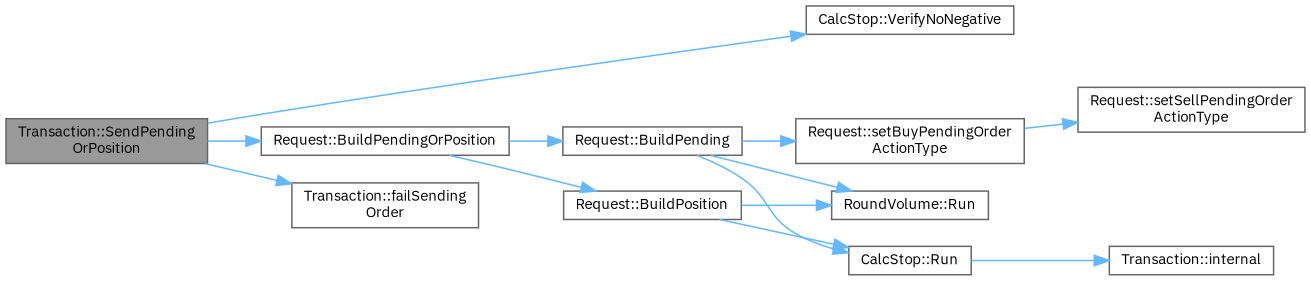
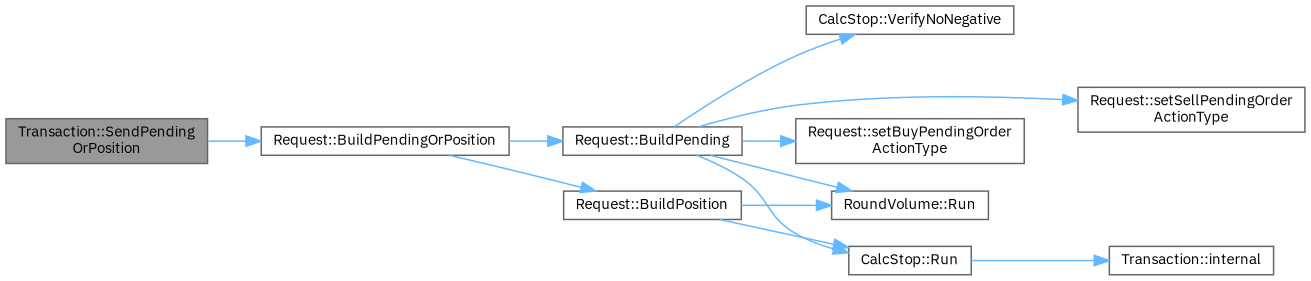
edge "Transaction::SendPending OrPosition" -> "CalcStop::VerifyNoNegative": now "Request::BuildPending" -> "CalcStop::VerifyNoNegative"
edge "Request::setBuyPendingOrder ActionType" -> "Request::setSellPendingOrder ActionType": now "Request::BuildPending" -> "Request::setSellPendingOrder ActionType"
node "Transaction::failSending Order": removed
